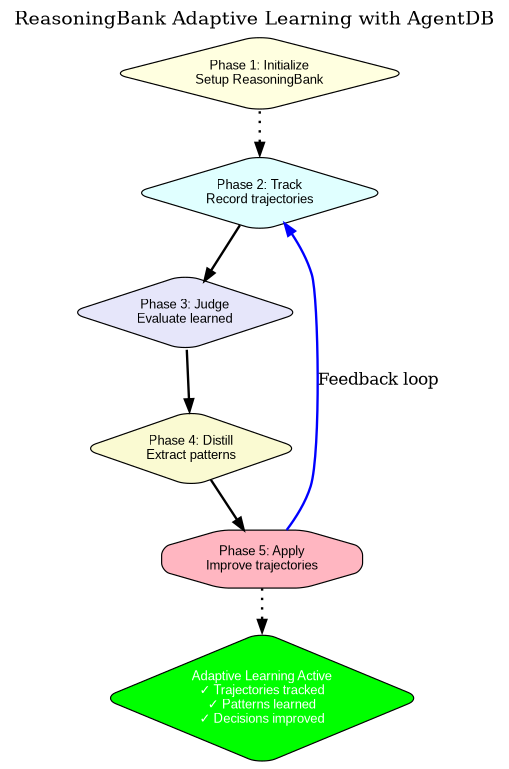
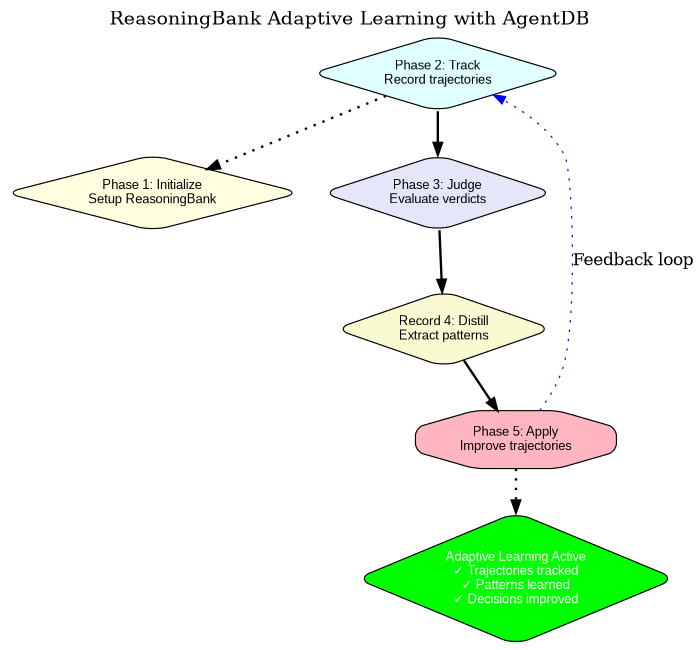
edge "Phase 1: Initialize Setup ReasoningBank" -> "Phase 2: Track Record trajectories": reversed
node "Phase 3: Judge Evaluate learned": label "Phase 3: Judge Evaluate learned" -> "Phase 3: Judge Evaluate verdicts"
edge "Phase 5: Apply Improve trajectories" -> "Phase 2: Track Record trajectories": style bold -> dotted
node "Phase 4: Distill Extract patterns": label "Phase 4: Distill Extract patterns" -> "Record 4: Distill Extract patterns"
